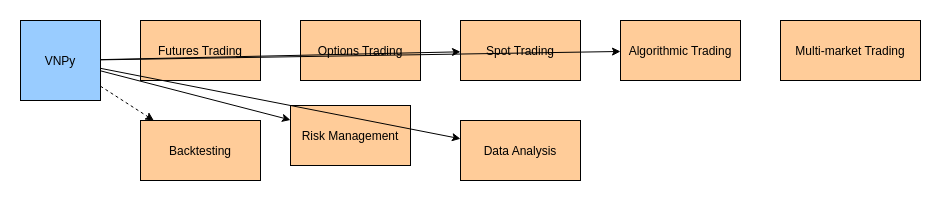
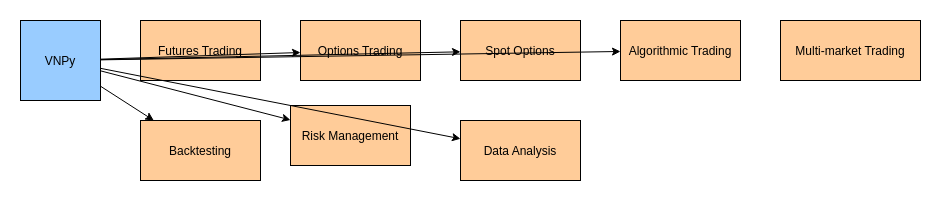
node "Spot Trading": label "Spot Trading" -> "Spot Options"
edge "VNPy" -> "Options Trading": added
edge "VNPy" -> "Backtesting": style dashed -> solid
